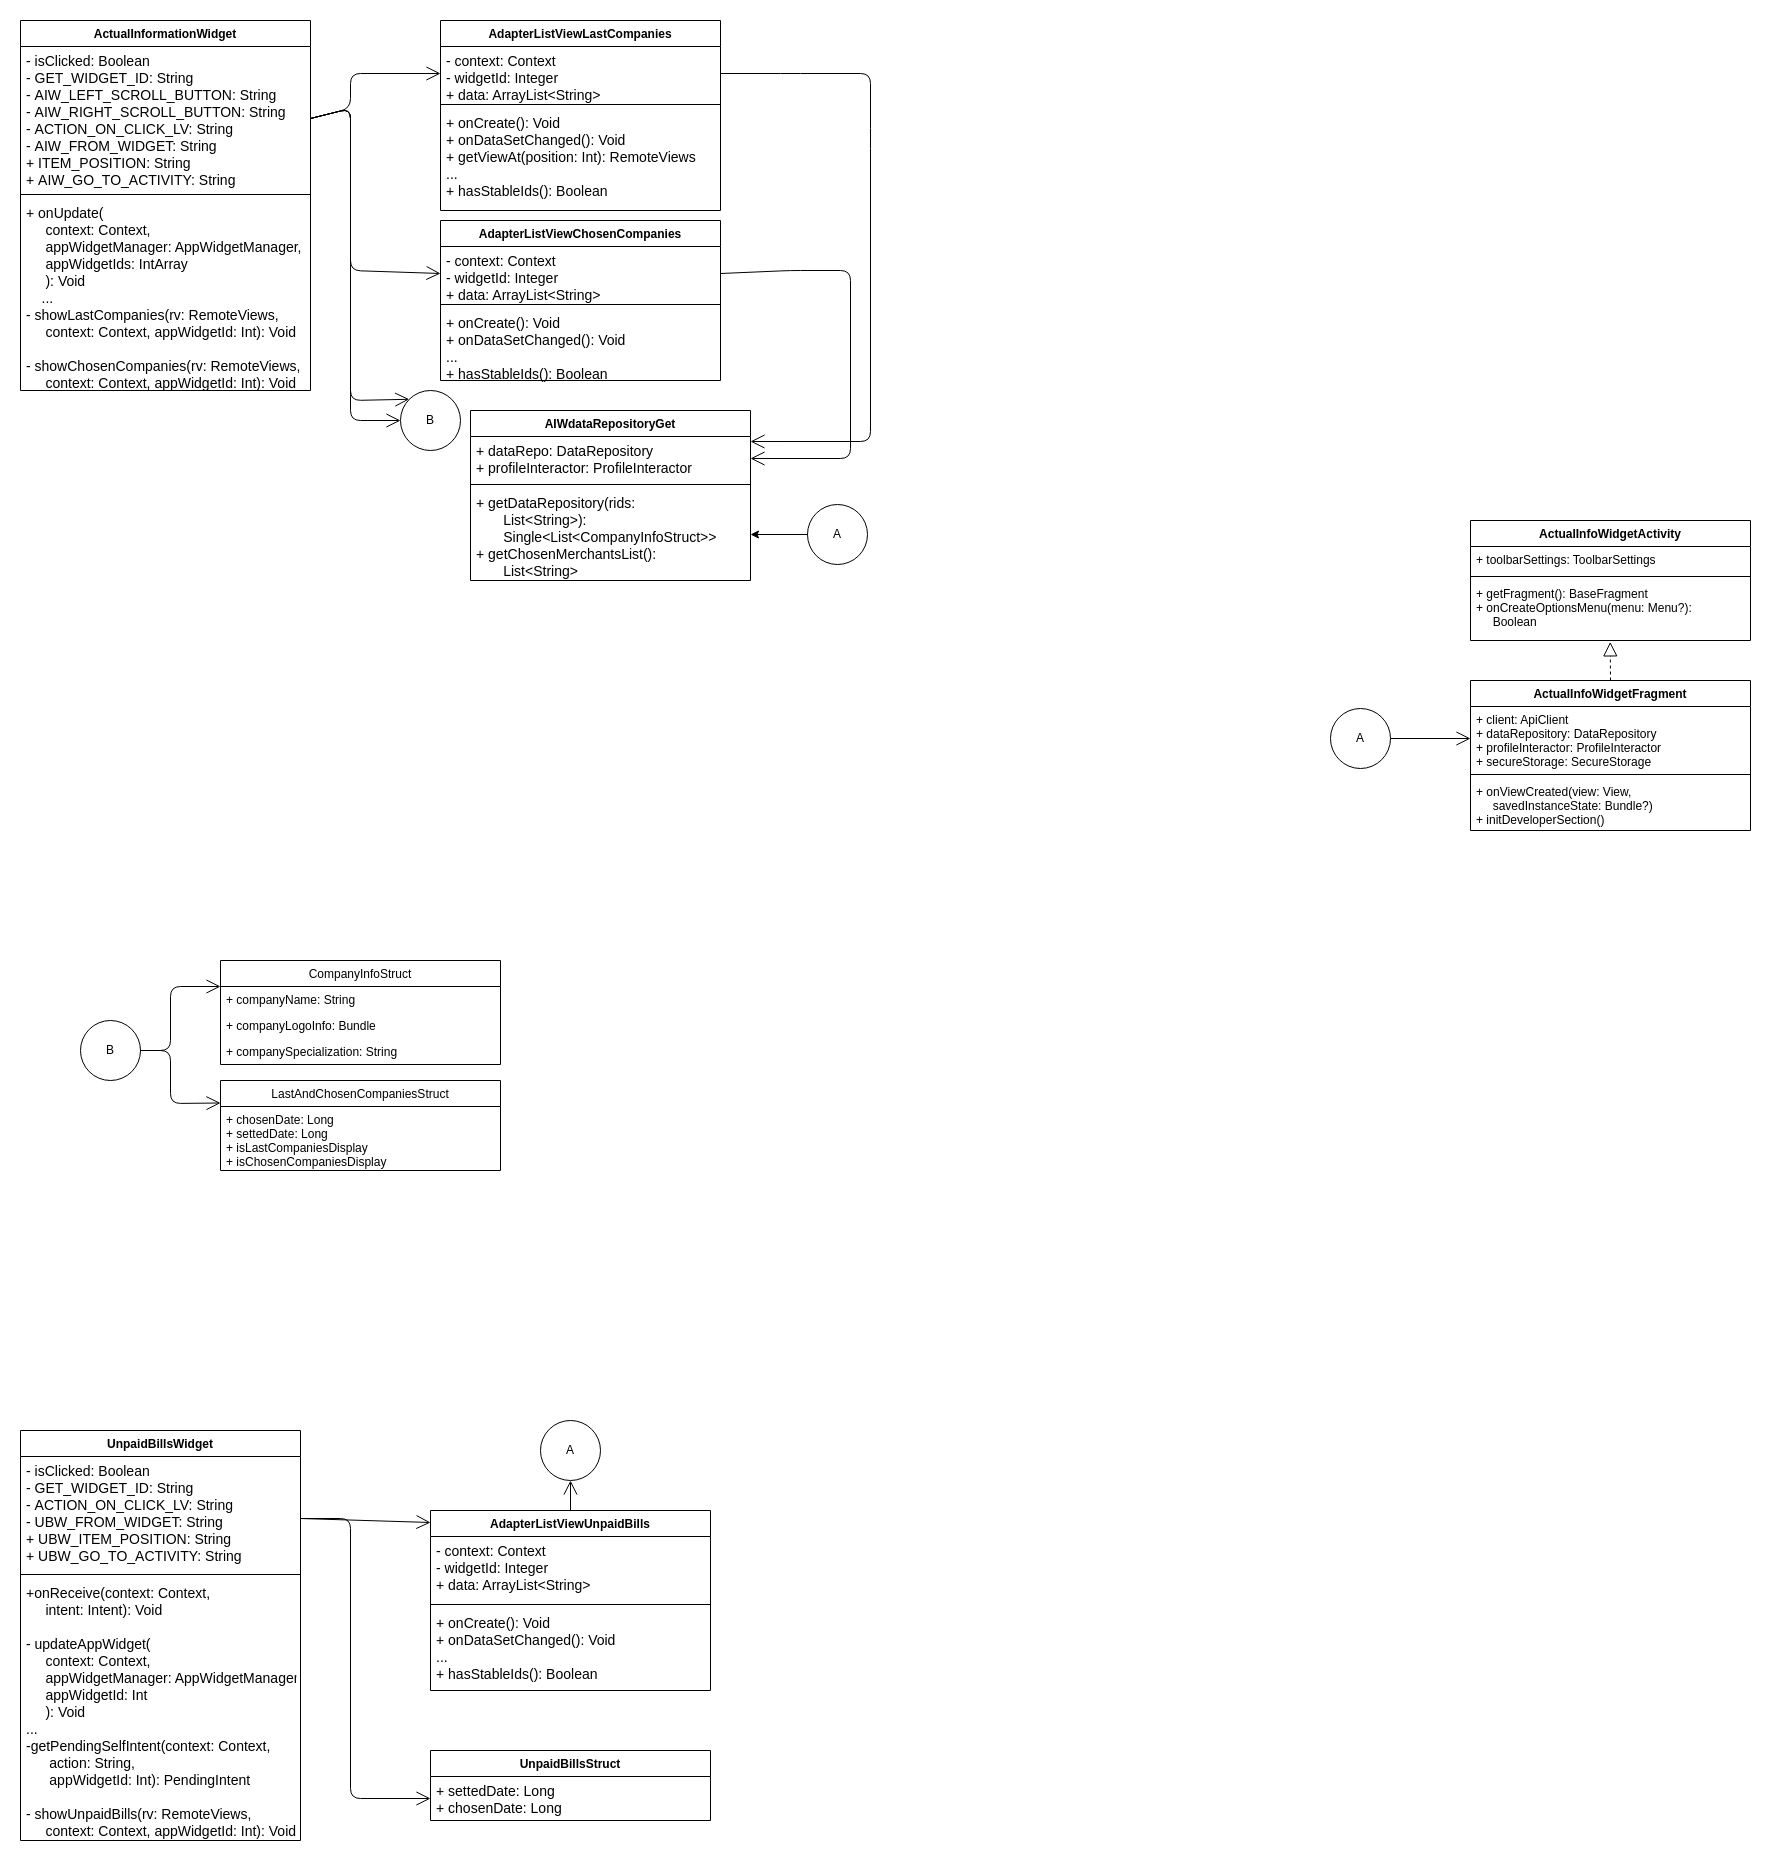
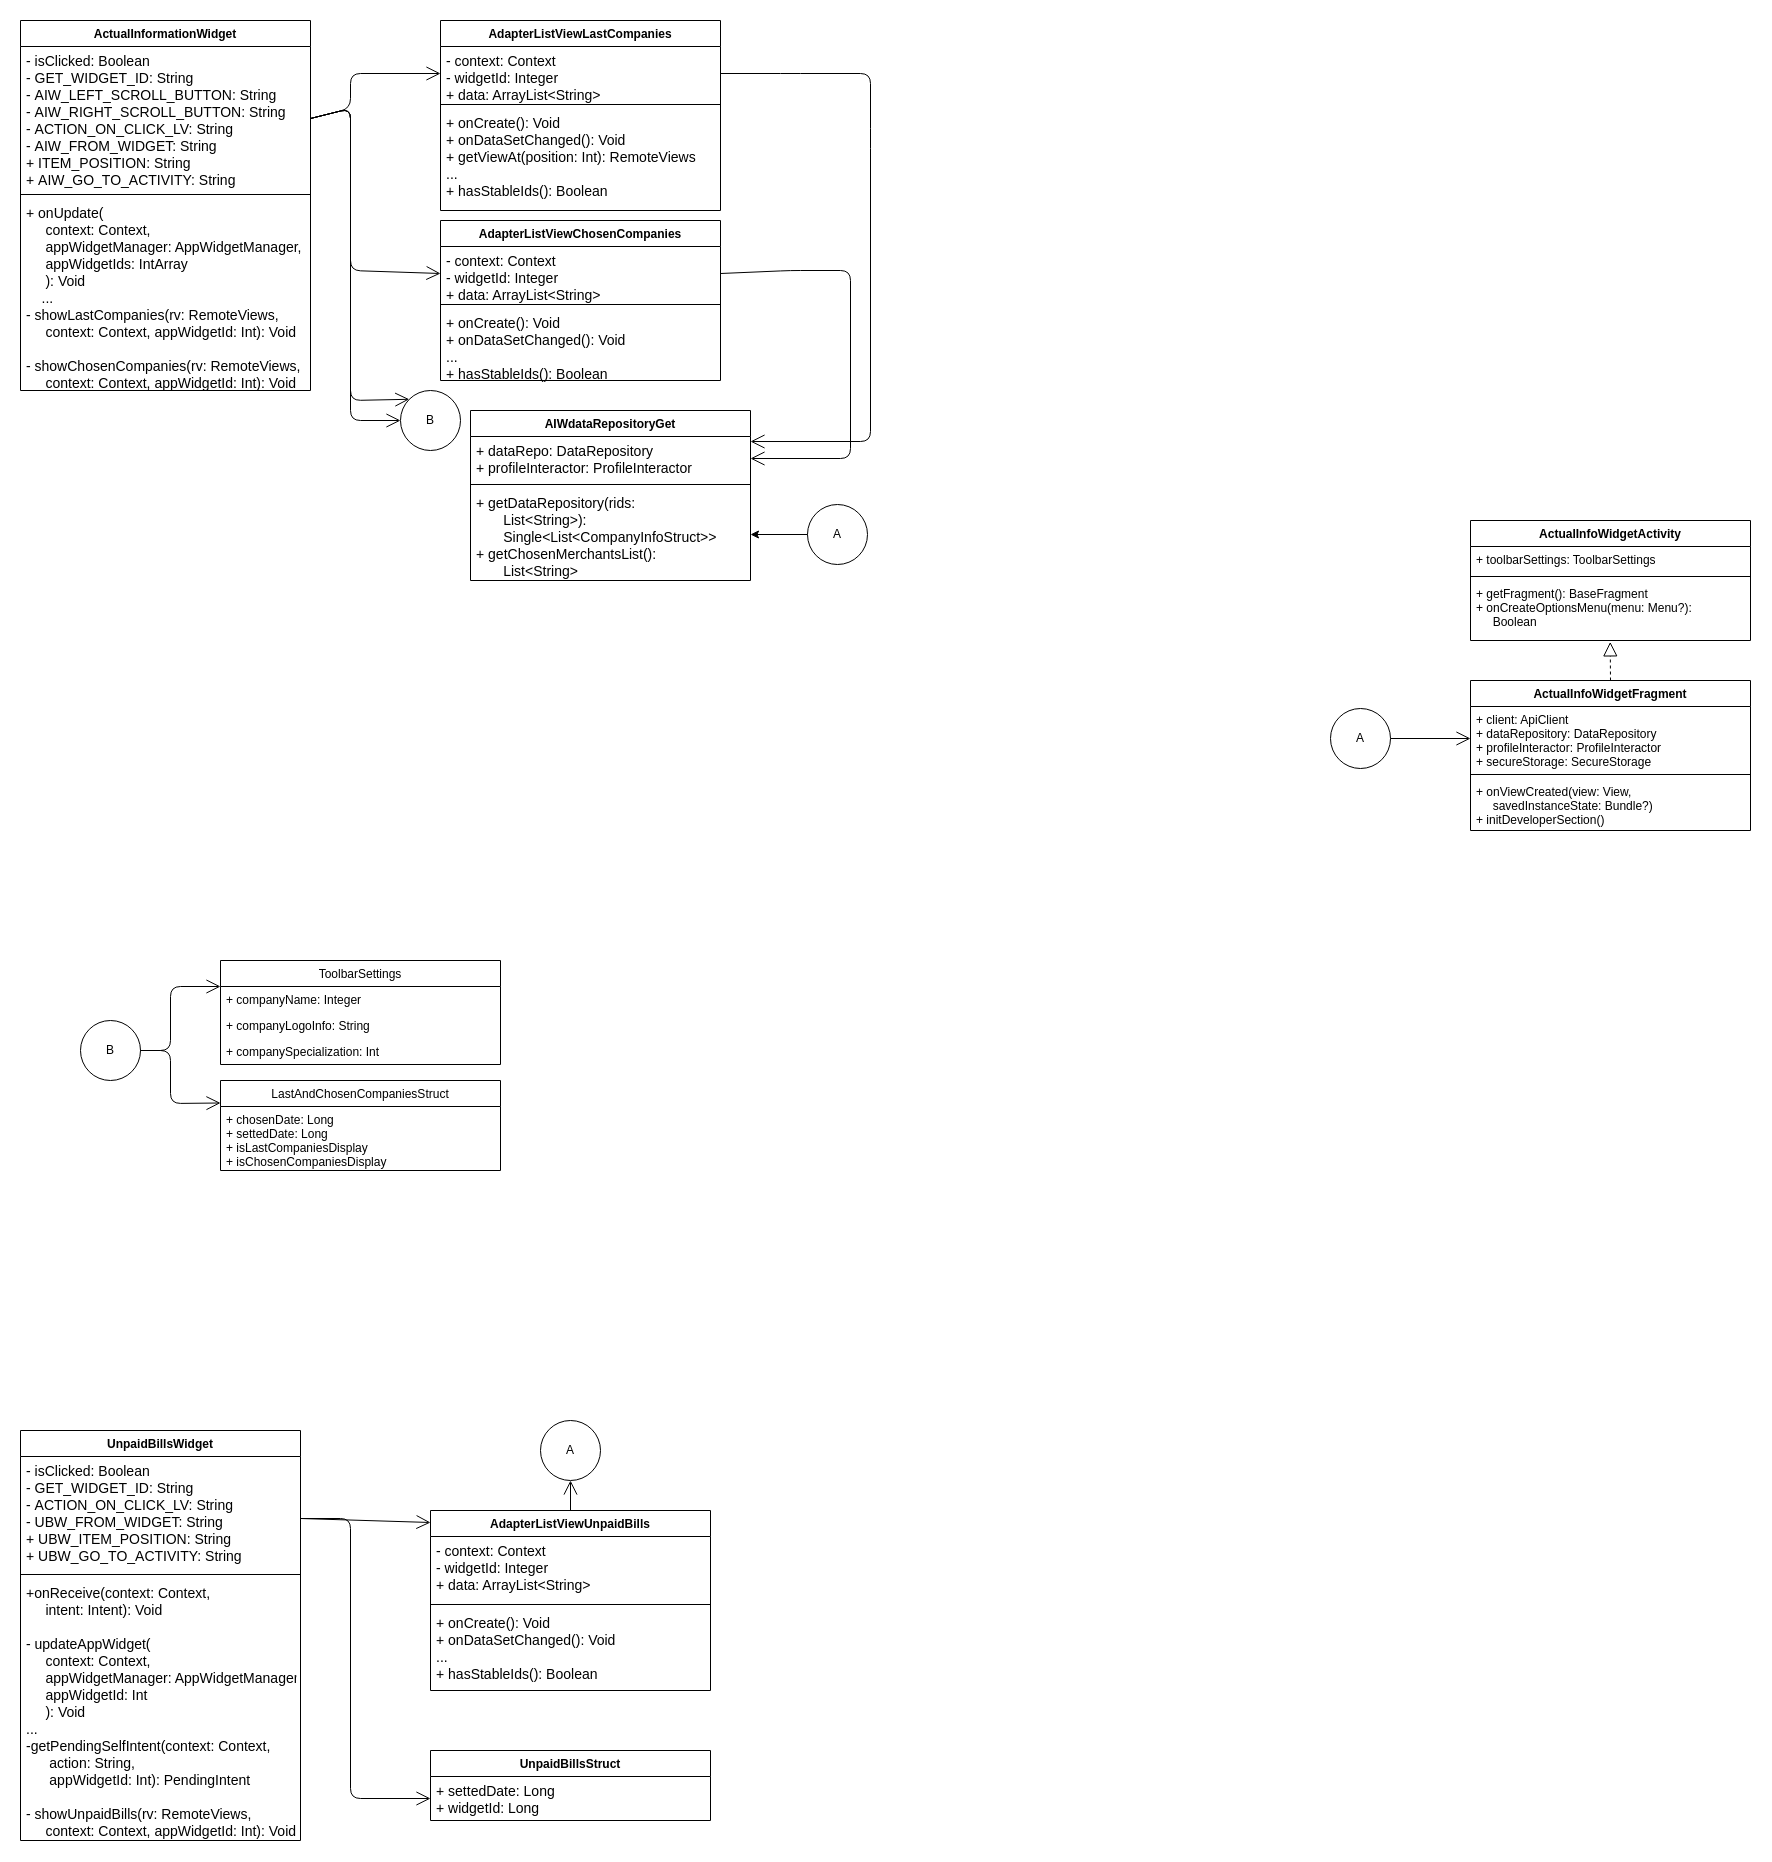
node "CompanyInfoStruct": label "CompanyInfoStruct" -> "ToolbarSettings"
node "+ companyName: String": label "+ companyName: String" -> "+ companyName: Integer"
node "+ companyLogoInfo: Bundle": label "+ companyLogoInfo: Bundle" -> "+ companyLogoInfo: String"
node "+ companySpecialization: String": label "+ companySpecialization: String" -> "+ companySpecialization: Int"
node "+ settedDate: Long + chosenDate: Long": label "+ settedDate: Long + chosenDate: Long" -> "+ settedDate: Long + widgetId: Long"
